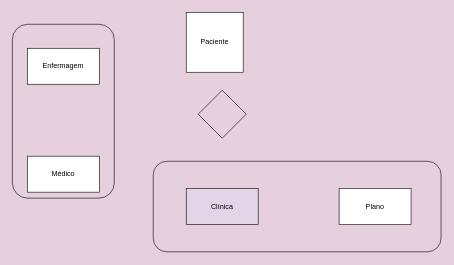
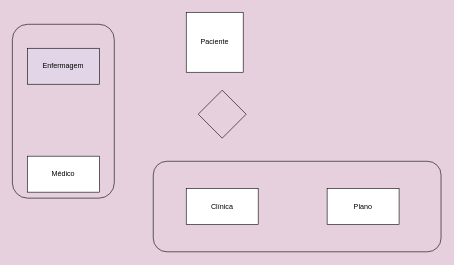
node "Enfermagem": fillcolor #ffffff -> #e1d5e7
node "Clínica": fillcolor #e1d5e7 -> #ffffff
node "Plano": moved (375, 207) -> (363, 207)
